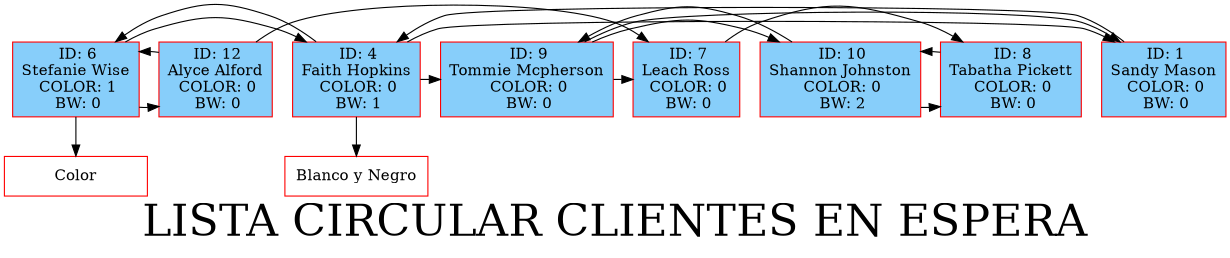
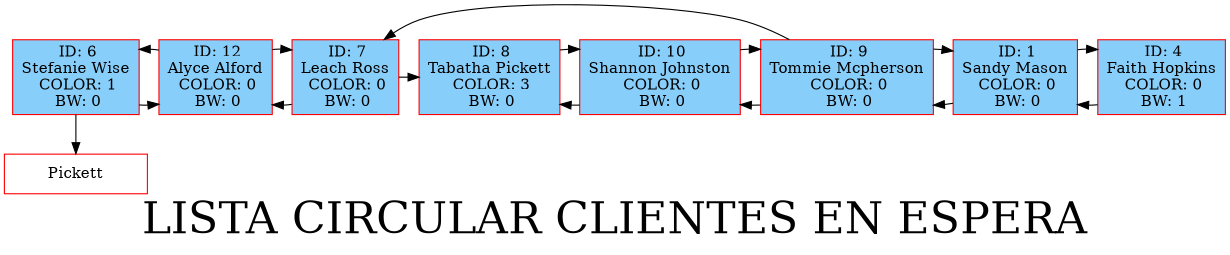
edge "ID: 4 Faith Hopkins COLOR: 0 BW: 1" -> "ID: 6 Stefanie Wise COLOR: 1 BW: 0": removed
edge "ID: 6 Stefanie Wise COLOR: 1 BW: 0" -> "ID: 4 Faith Hopkins COLOR: 0 BW: 1": removed
edge "ID: 4 Faith Hopkins COLOR: 0 BW: 1" -> "ID: 9 Tommie Mcpherson COLOR: 0 BW: 0": now "ID: 1 Sandy Mason COLOR: 0 BW: 0" -> "ID: 9 Tommie Mcpherson COLOR: 0 BW: 0"
node "ID: 10 Shannon Johnston COLOR: 0 BW: 2": label "ID: 10 Shannon Johnston COLOR: 0 BW: 2" -> "ID: 10 Shannon Johnston COLOR: 0 BW: 0"
node "ID: 8 Tabatha Pickett COLOR: 0 BW: 0": label "ID: 8 Tabatha Pickett COLOR: 0 BW: 0" -> "ID: 8 Tabatha Pickett COLOR: 3 BW: 0"
edge "ID: 7 Leach Ross COLOR: 0 BW: 0" -> "ID: 12 Alyce Alford COLOR: 0 BW: 0": added
node "Color": label "Color" -> "Pickett"
node "Blanco y Negro": removed
